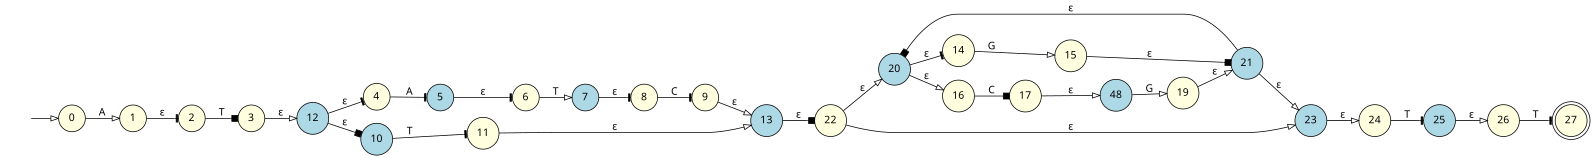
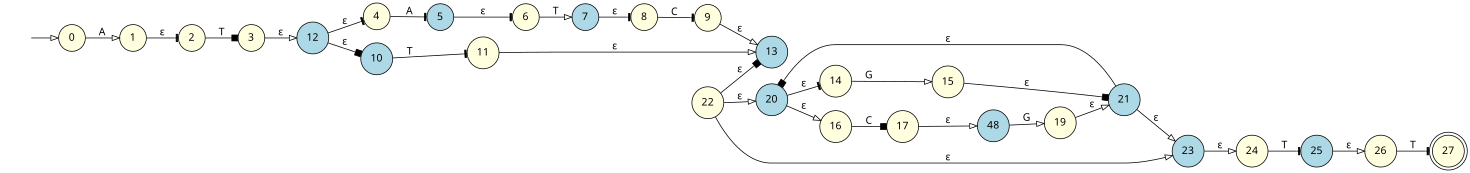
edge "13" -> "22": reversed
